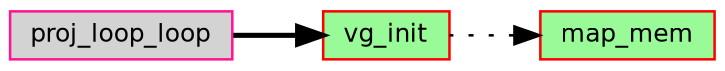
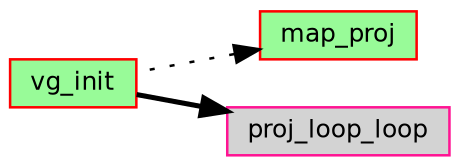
edge "proj_loop_loop" -> "vg_init": reversed
node "map_mem": label "map_mem" -> "map_proj"
